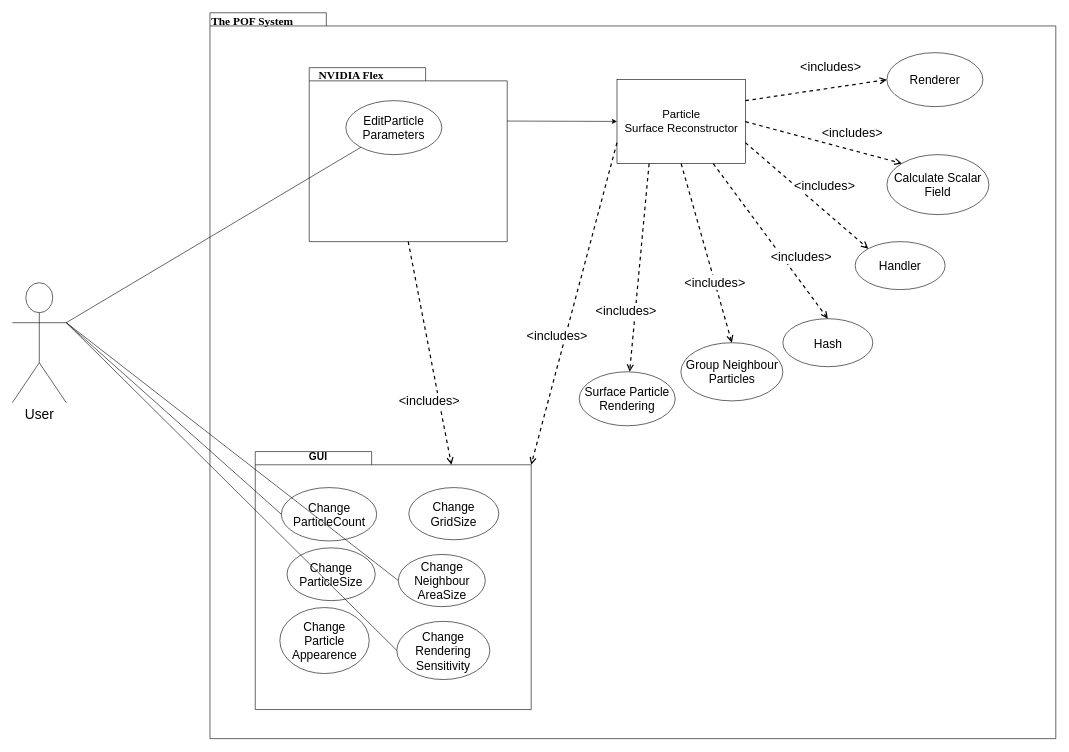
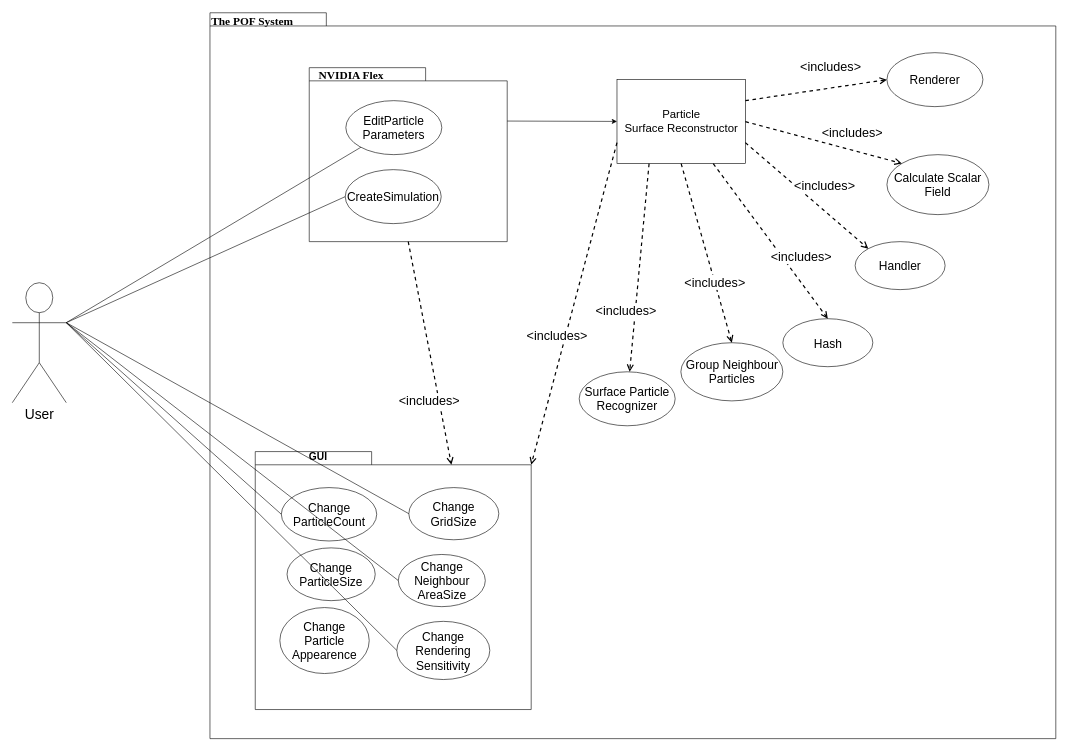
node "CreateSimulation": added
edge "CreateSimulation" -- "User": added
node "Surface Particle Rendering": label "Surface Particle Rendering" -> "Surface Particle Recognizer"
edge "User" -- "Change GridSize": added
